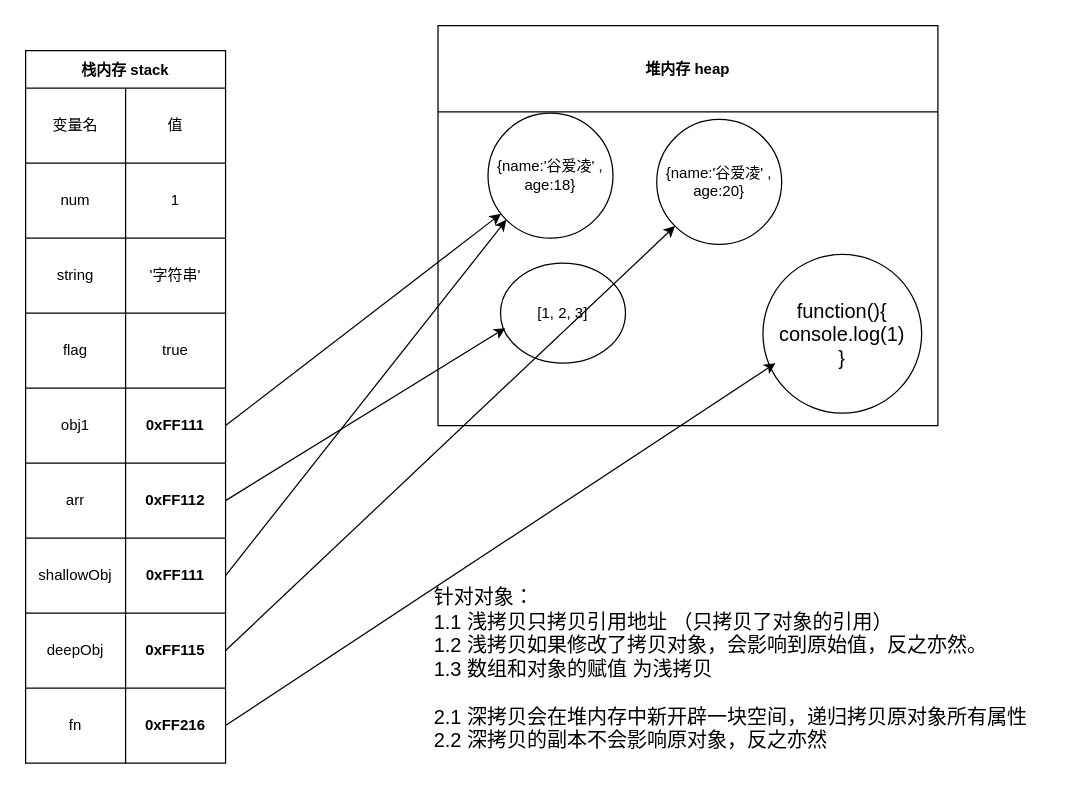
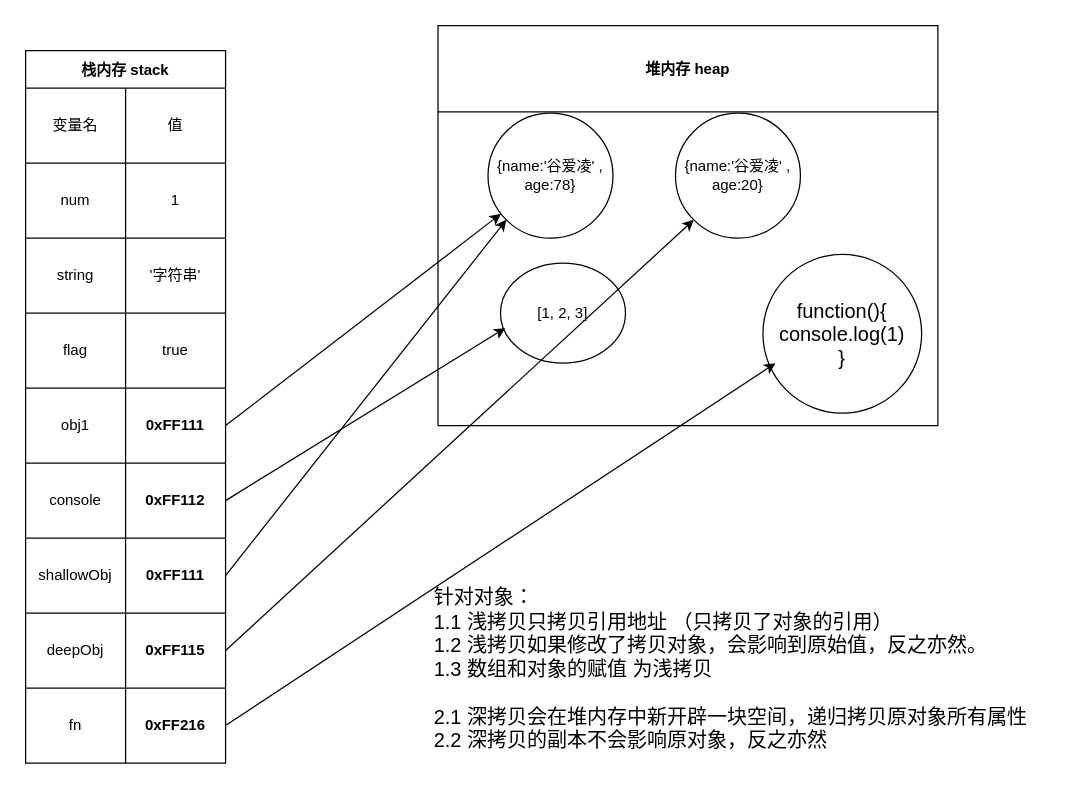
node "{name:'谷爱凌' , age:18}": label "{name:'谷爱凌' , age:18}" -> "{name:'谷爱凌' , age:78}"
node "{name:'谷爱凌' , age:20}": moved (719, 182) -> (738, 176)
node "arr": label "arr" -> "console"
